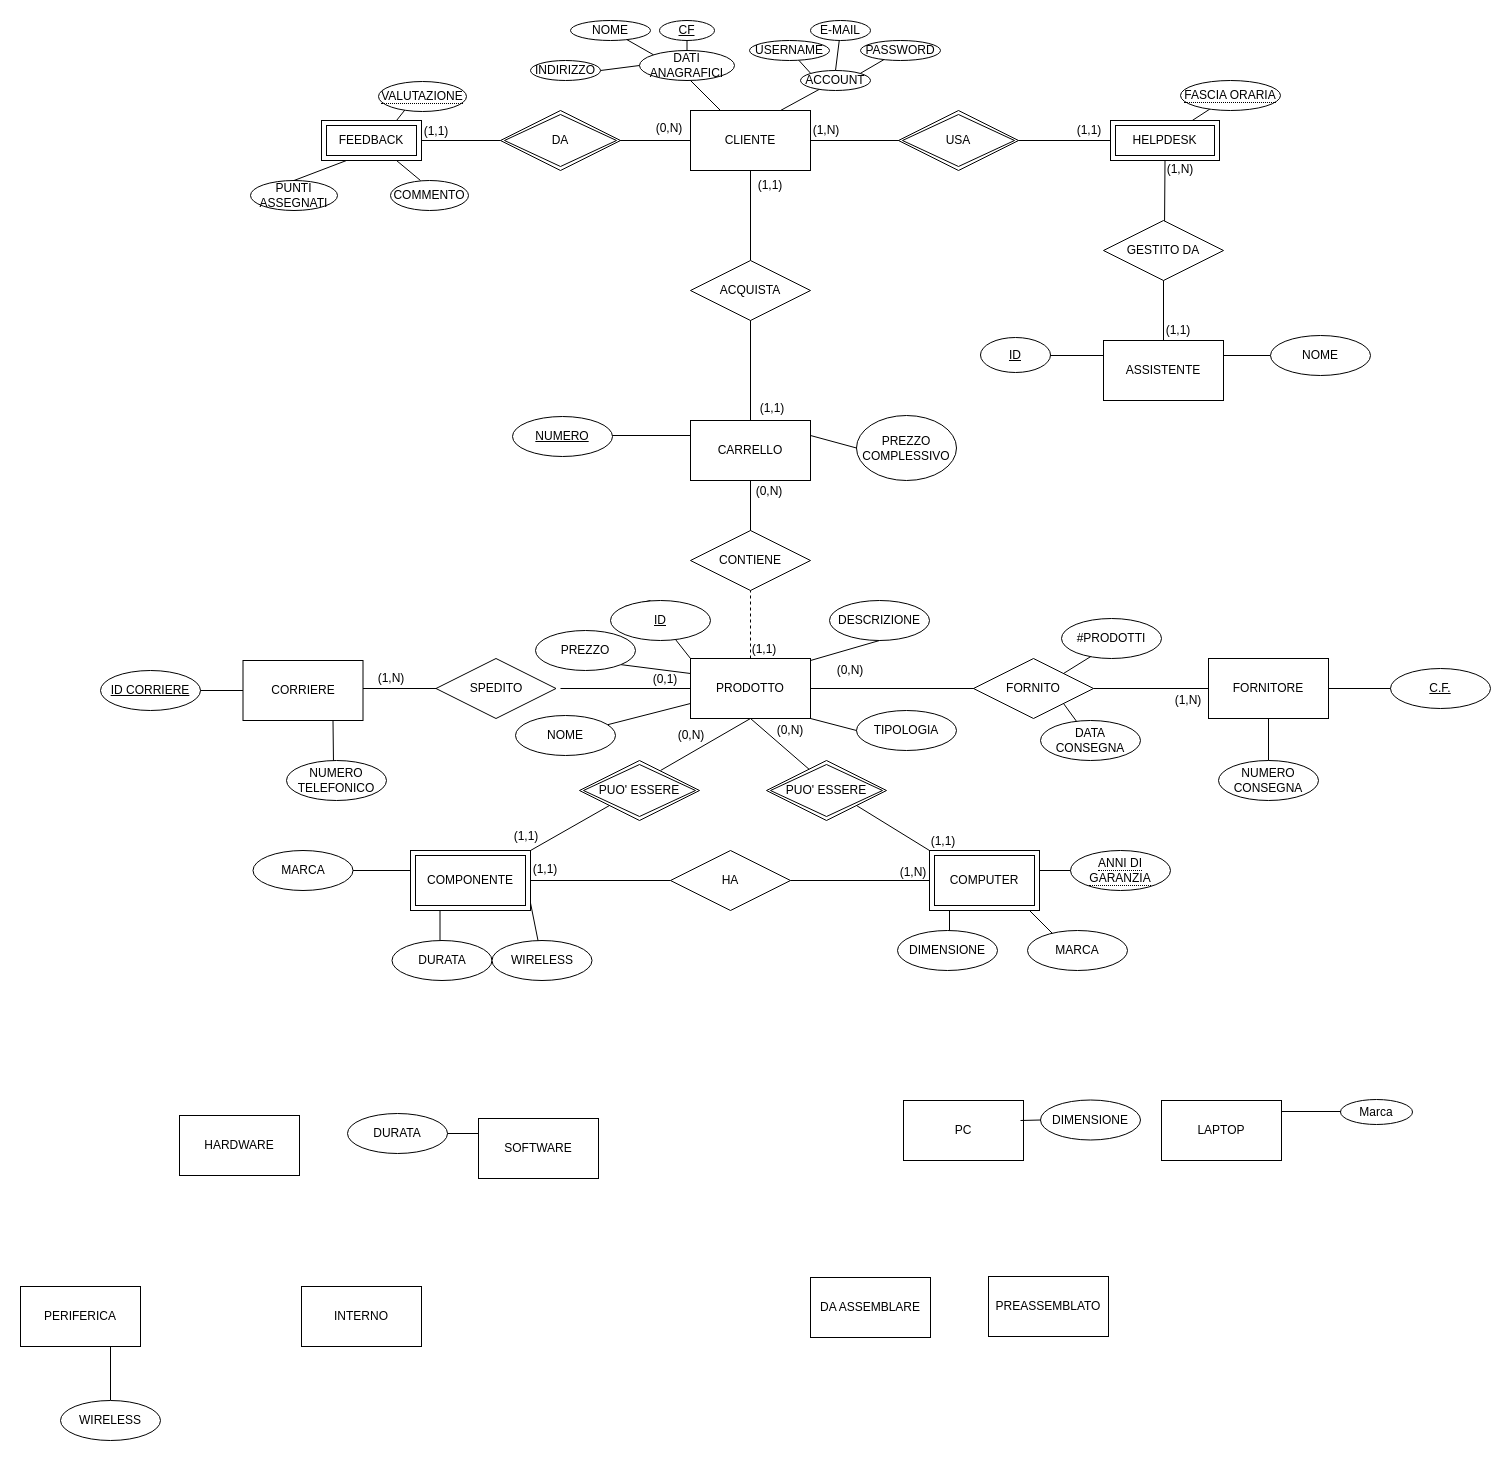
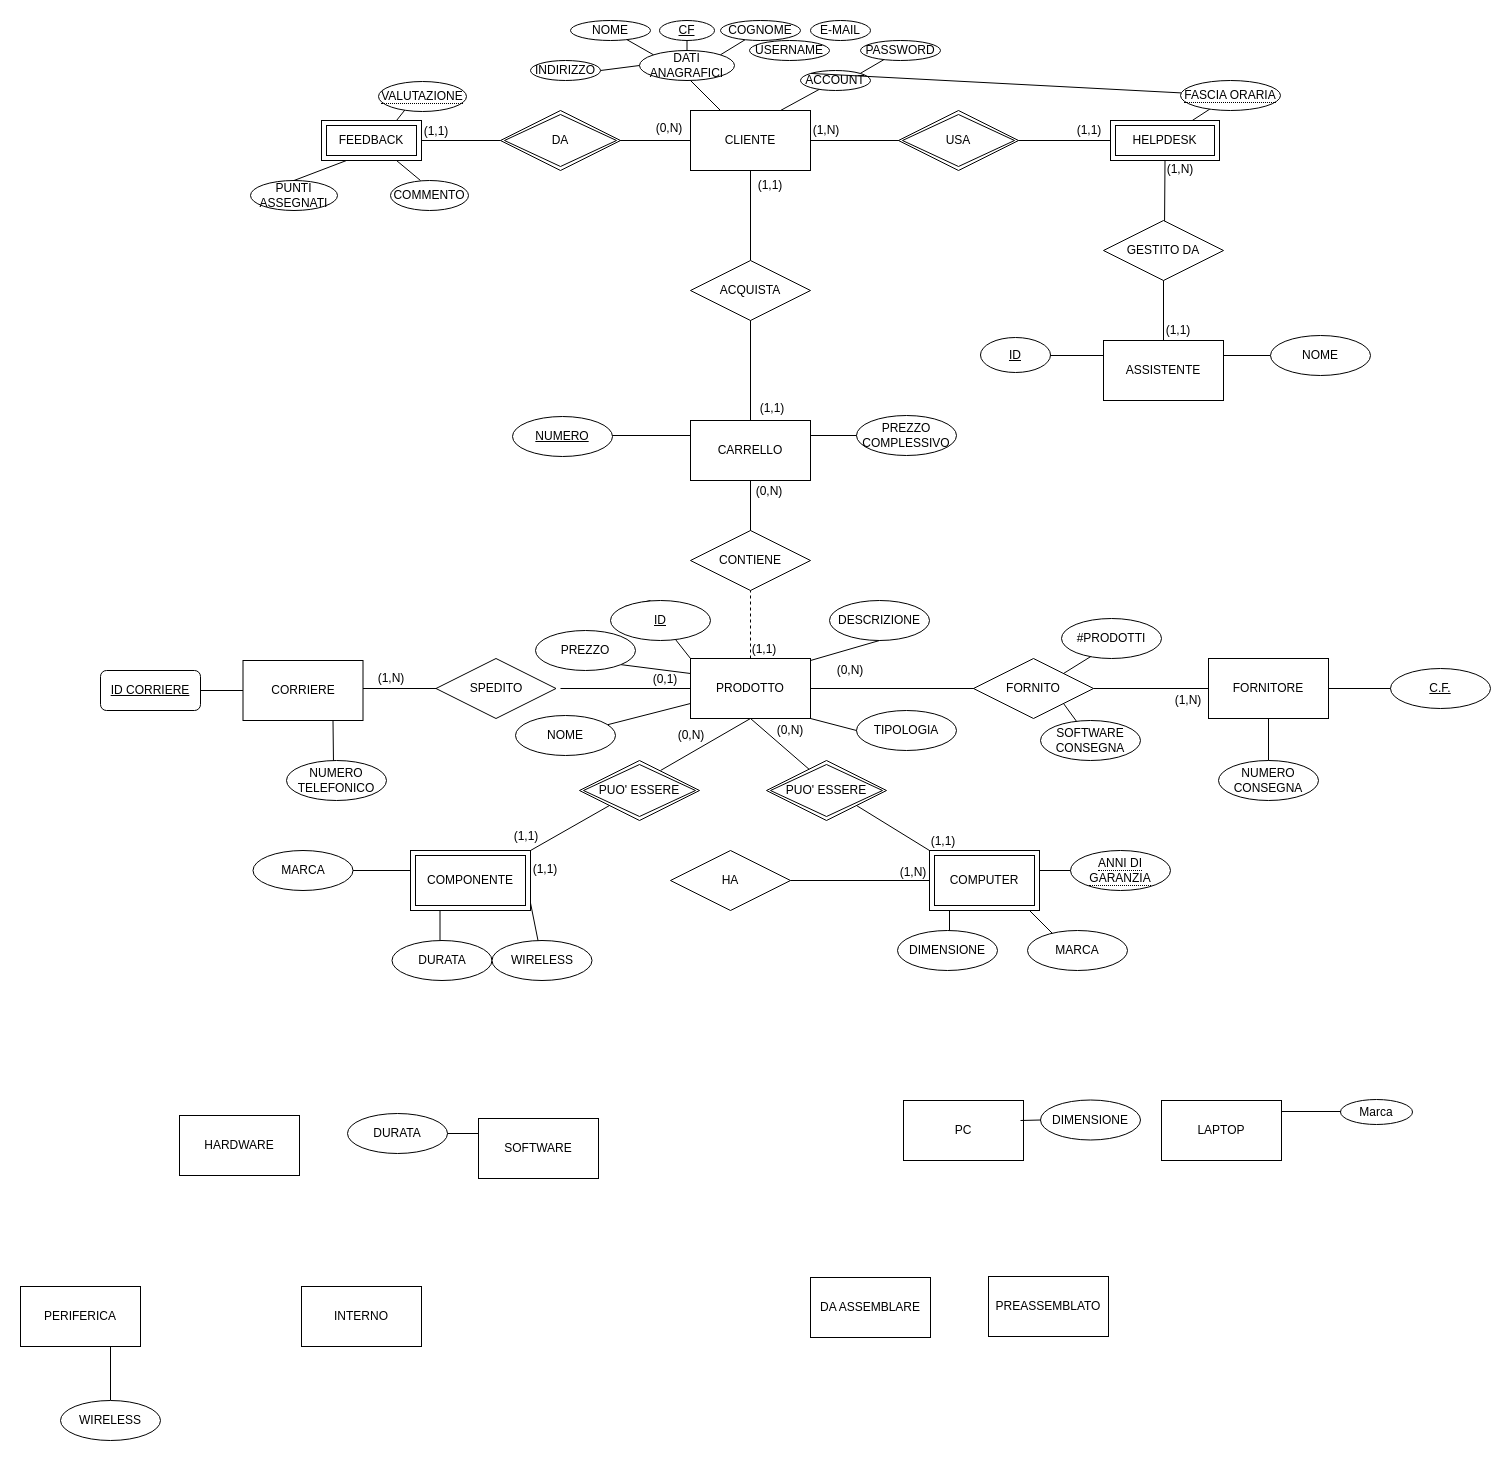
node "COGNOME": added
edge "COGNOME" -- "DATI ANAGRAFICI": added
edge "E-MAIL" -- "ACCOUNT": removed
edge "USERNAME" -- "ACCOUNT": now "FASCIA ORARIA" -- "ACCOUNT"
node "PREZZO COMPLESSIVO": size 100x65 -> 100x40
node "ID CORRIERE": shape ellipse -> rounded rectangle
node "DATA CONSEGNA": label "DATA CONSEGNA" -> "SOFTWARE CONSEGNA"
edge "COMPONENTE" -- "HA": removed
